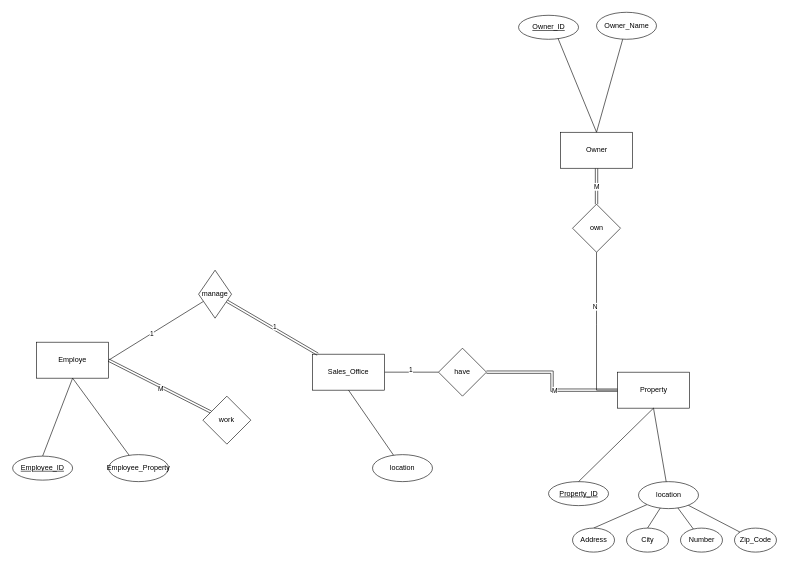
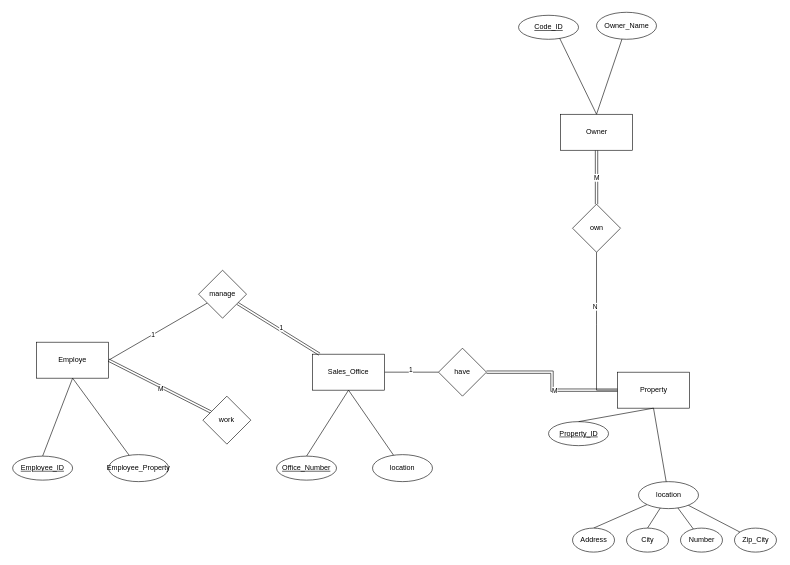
node "Owner_ID": label "Owner_ID" -> "Code_ID"
node "Owner": moved (596, 150) -> (596, 132)
node "manage": size 33x48 -> 48x48
edge "Sales_Office" -- "Office_Number": added
node "Office_Number": added
node "Property_ID": moved (578, 494) -> (578, 434)
node "Zip_Code": label "Zip_Code" -> "Zip_City"
